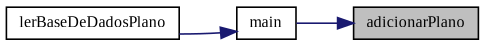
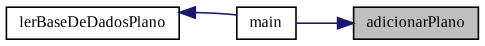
edge "lerBaseDeDadosPlano" -> "main": reversed
